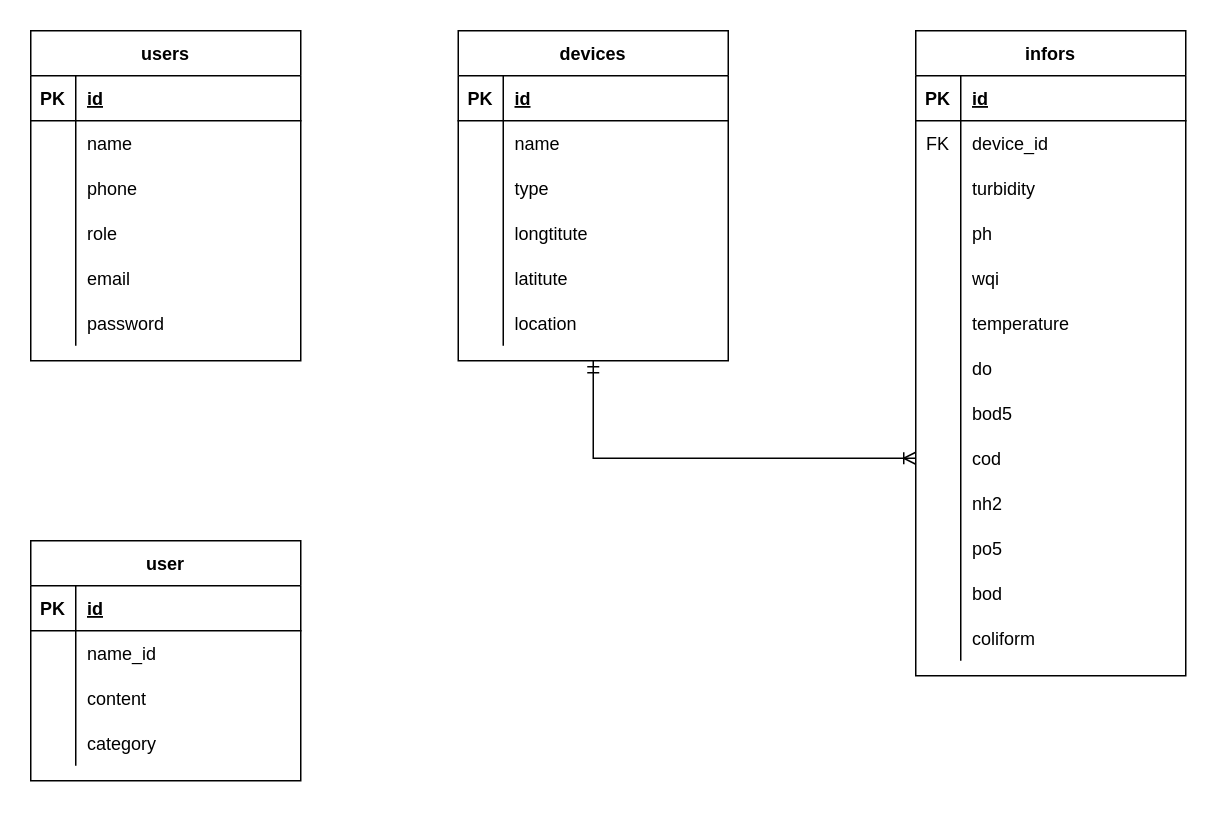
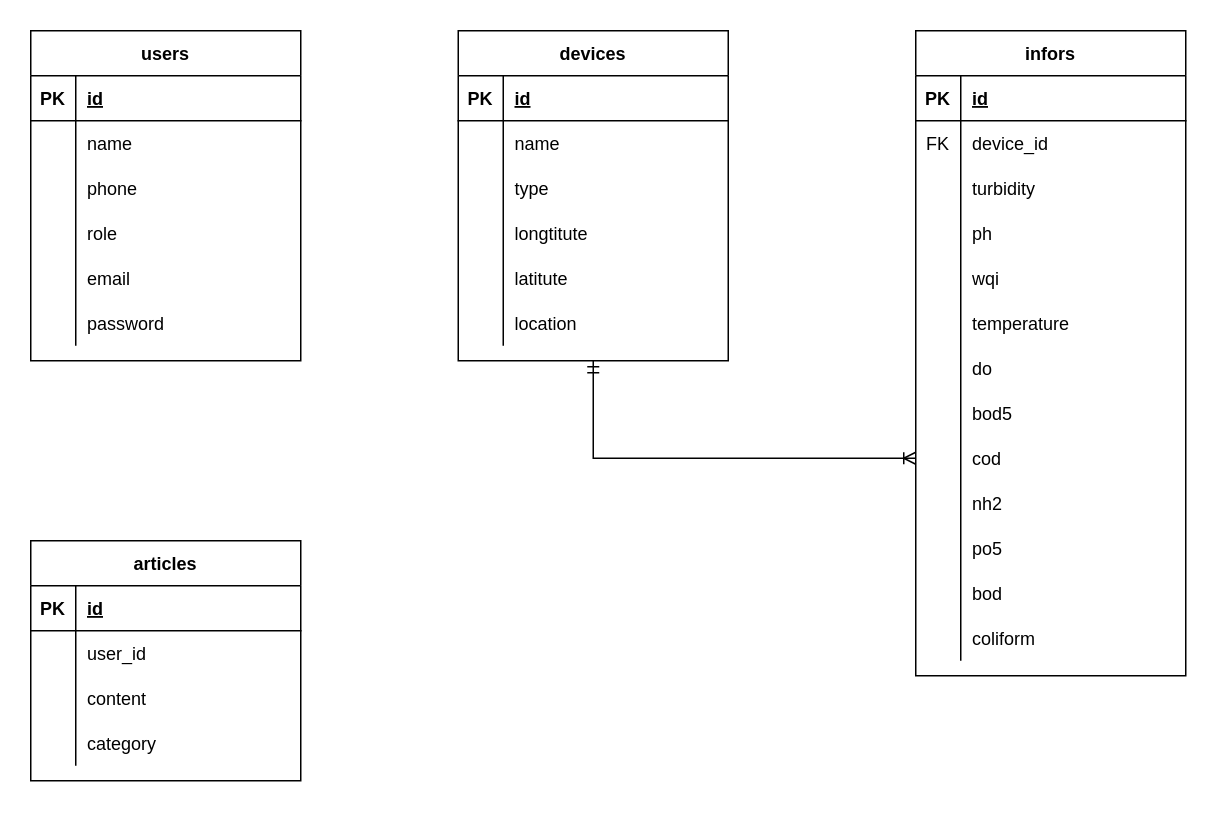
node "user": label "user" -> "articles"
node "name_id": label "name_id" -> "user_id"
